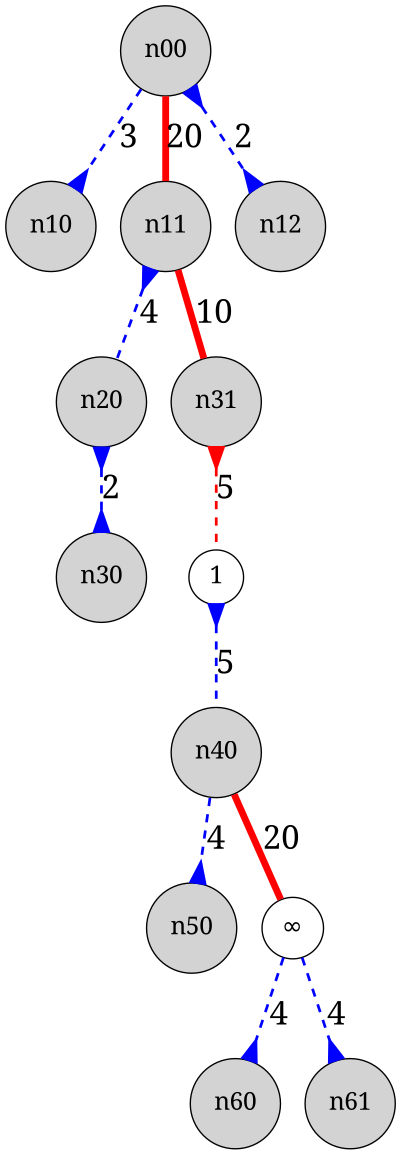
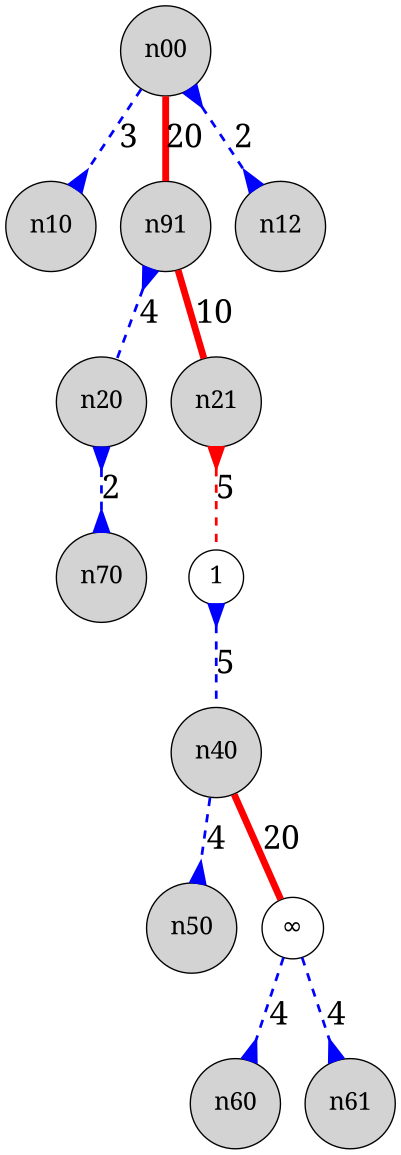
node "n11": label "n11" -> "n91"
node "n31": label "n31" -> "n21"
node "n30": label "n30" -> "n70"
